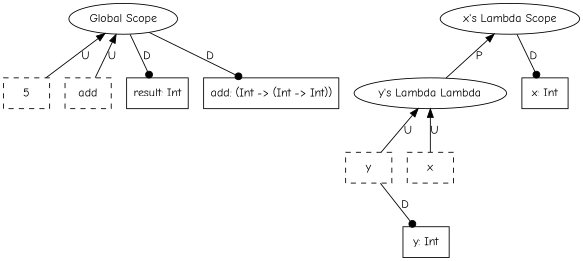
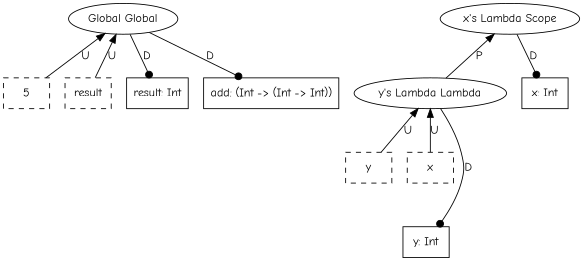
node "Global Scope": label "Global Scope" -> "Global Global"
node "add": label "add" -> "result"
edge "y" -- "y: Int": now "y's Lambda Lambda" -- "y: Int"
